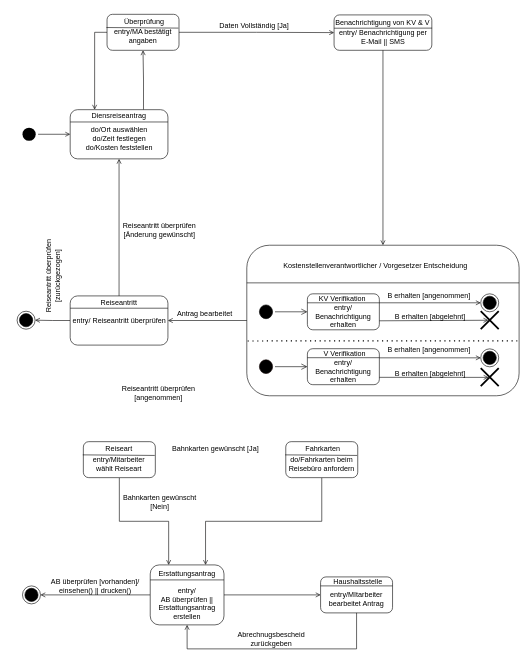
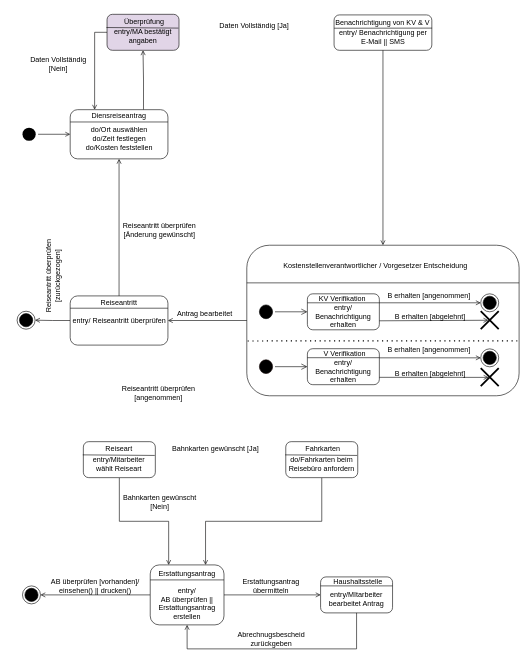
node "entry/MA bestätigt angaben": fillcolor #ffffff -> #e1d5e7
edge "entry/MA bestätigt angaben" -> "entry/ Benachrichtigung per E-Mail || SMS": removed
node "Daten Vollständig [Nein]": added
node "Erstattungsantrag übermitteln": added
